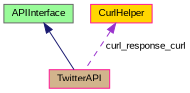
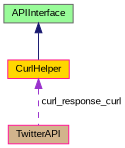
edge "TwitterAPI" -> "APIInterface": now "CurlHelper" -> "APIInterface"
